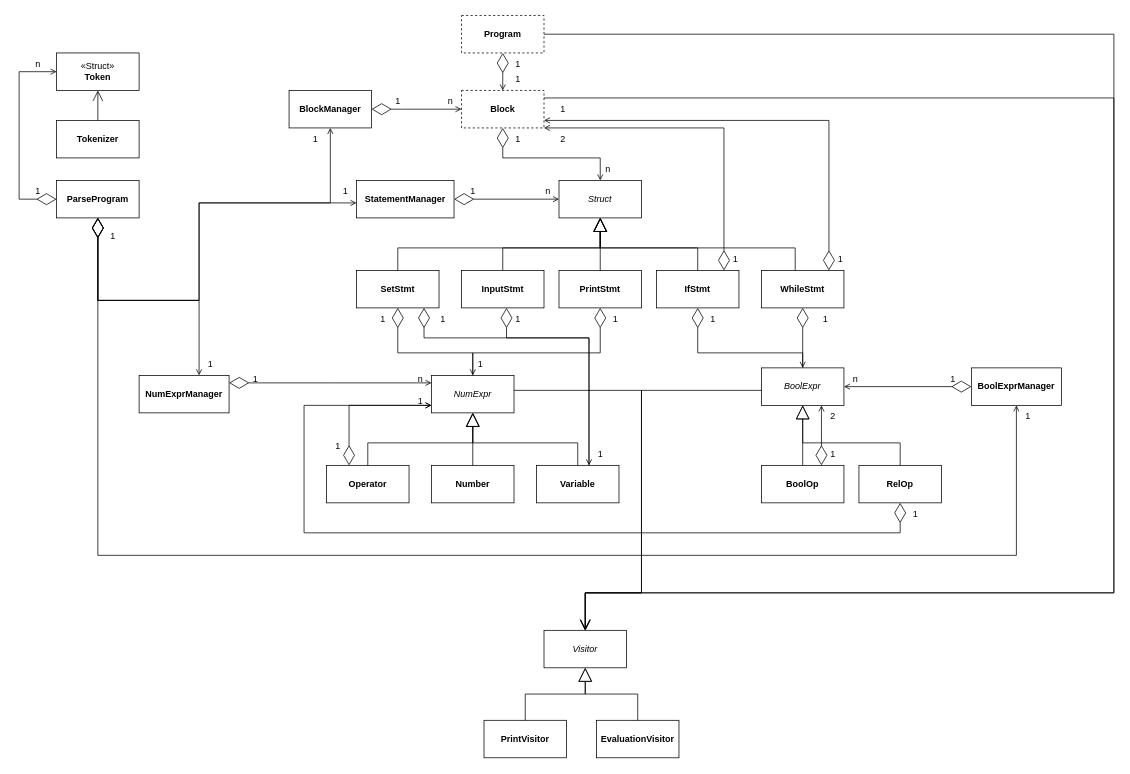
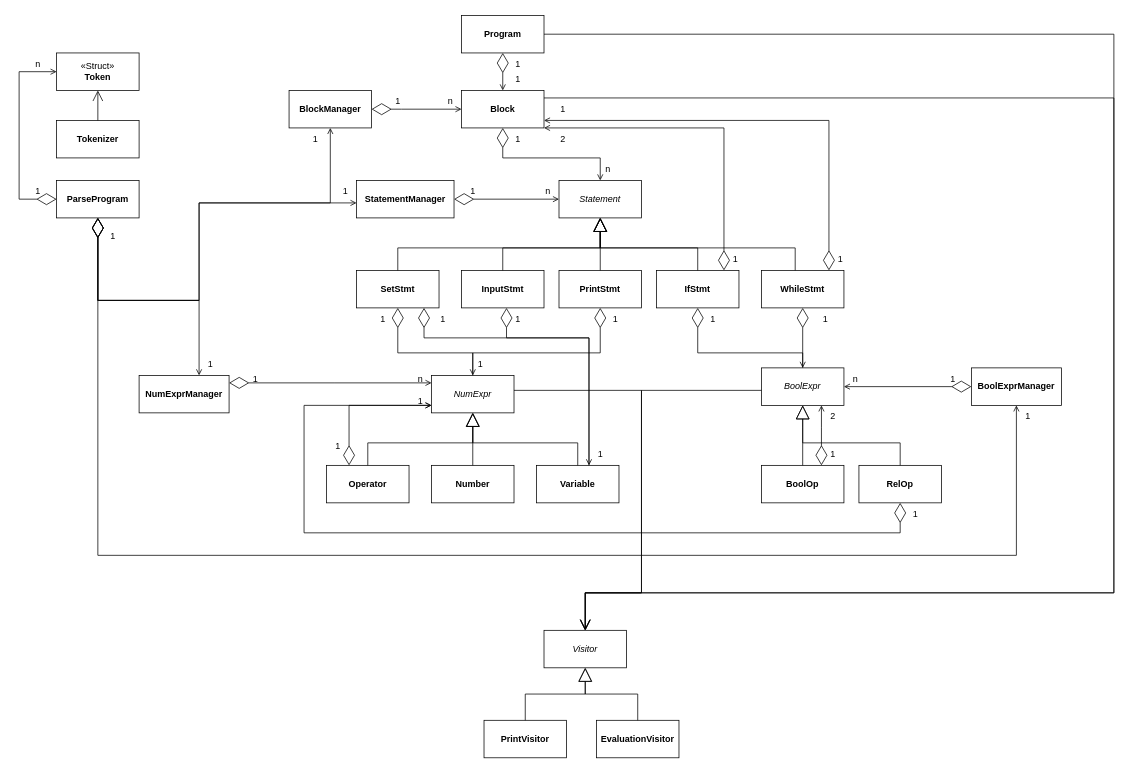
node "Program": style dashed -> solid
node "Block": style dashed -> solid
node "Struct": label "Struct" -> "Statement"
